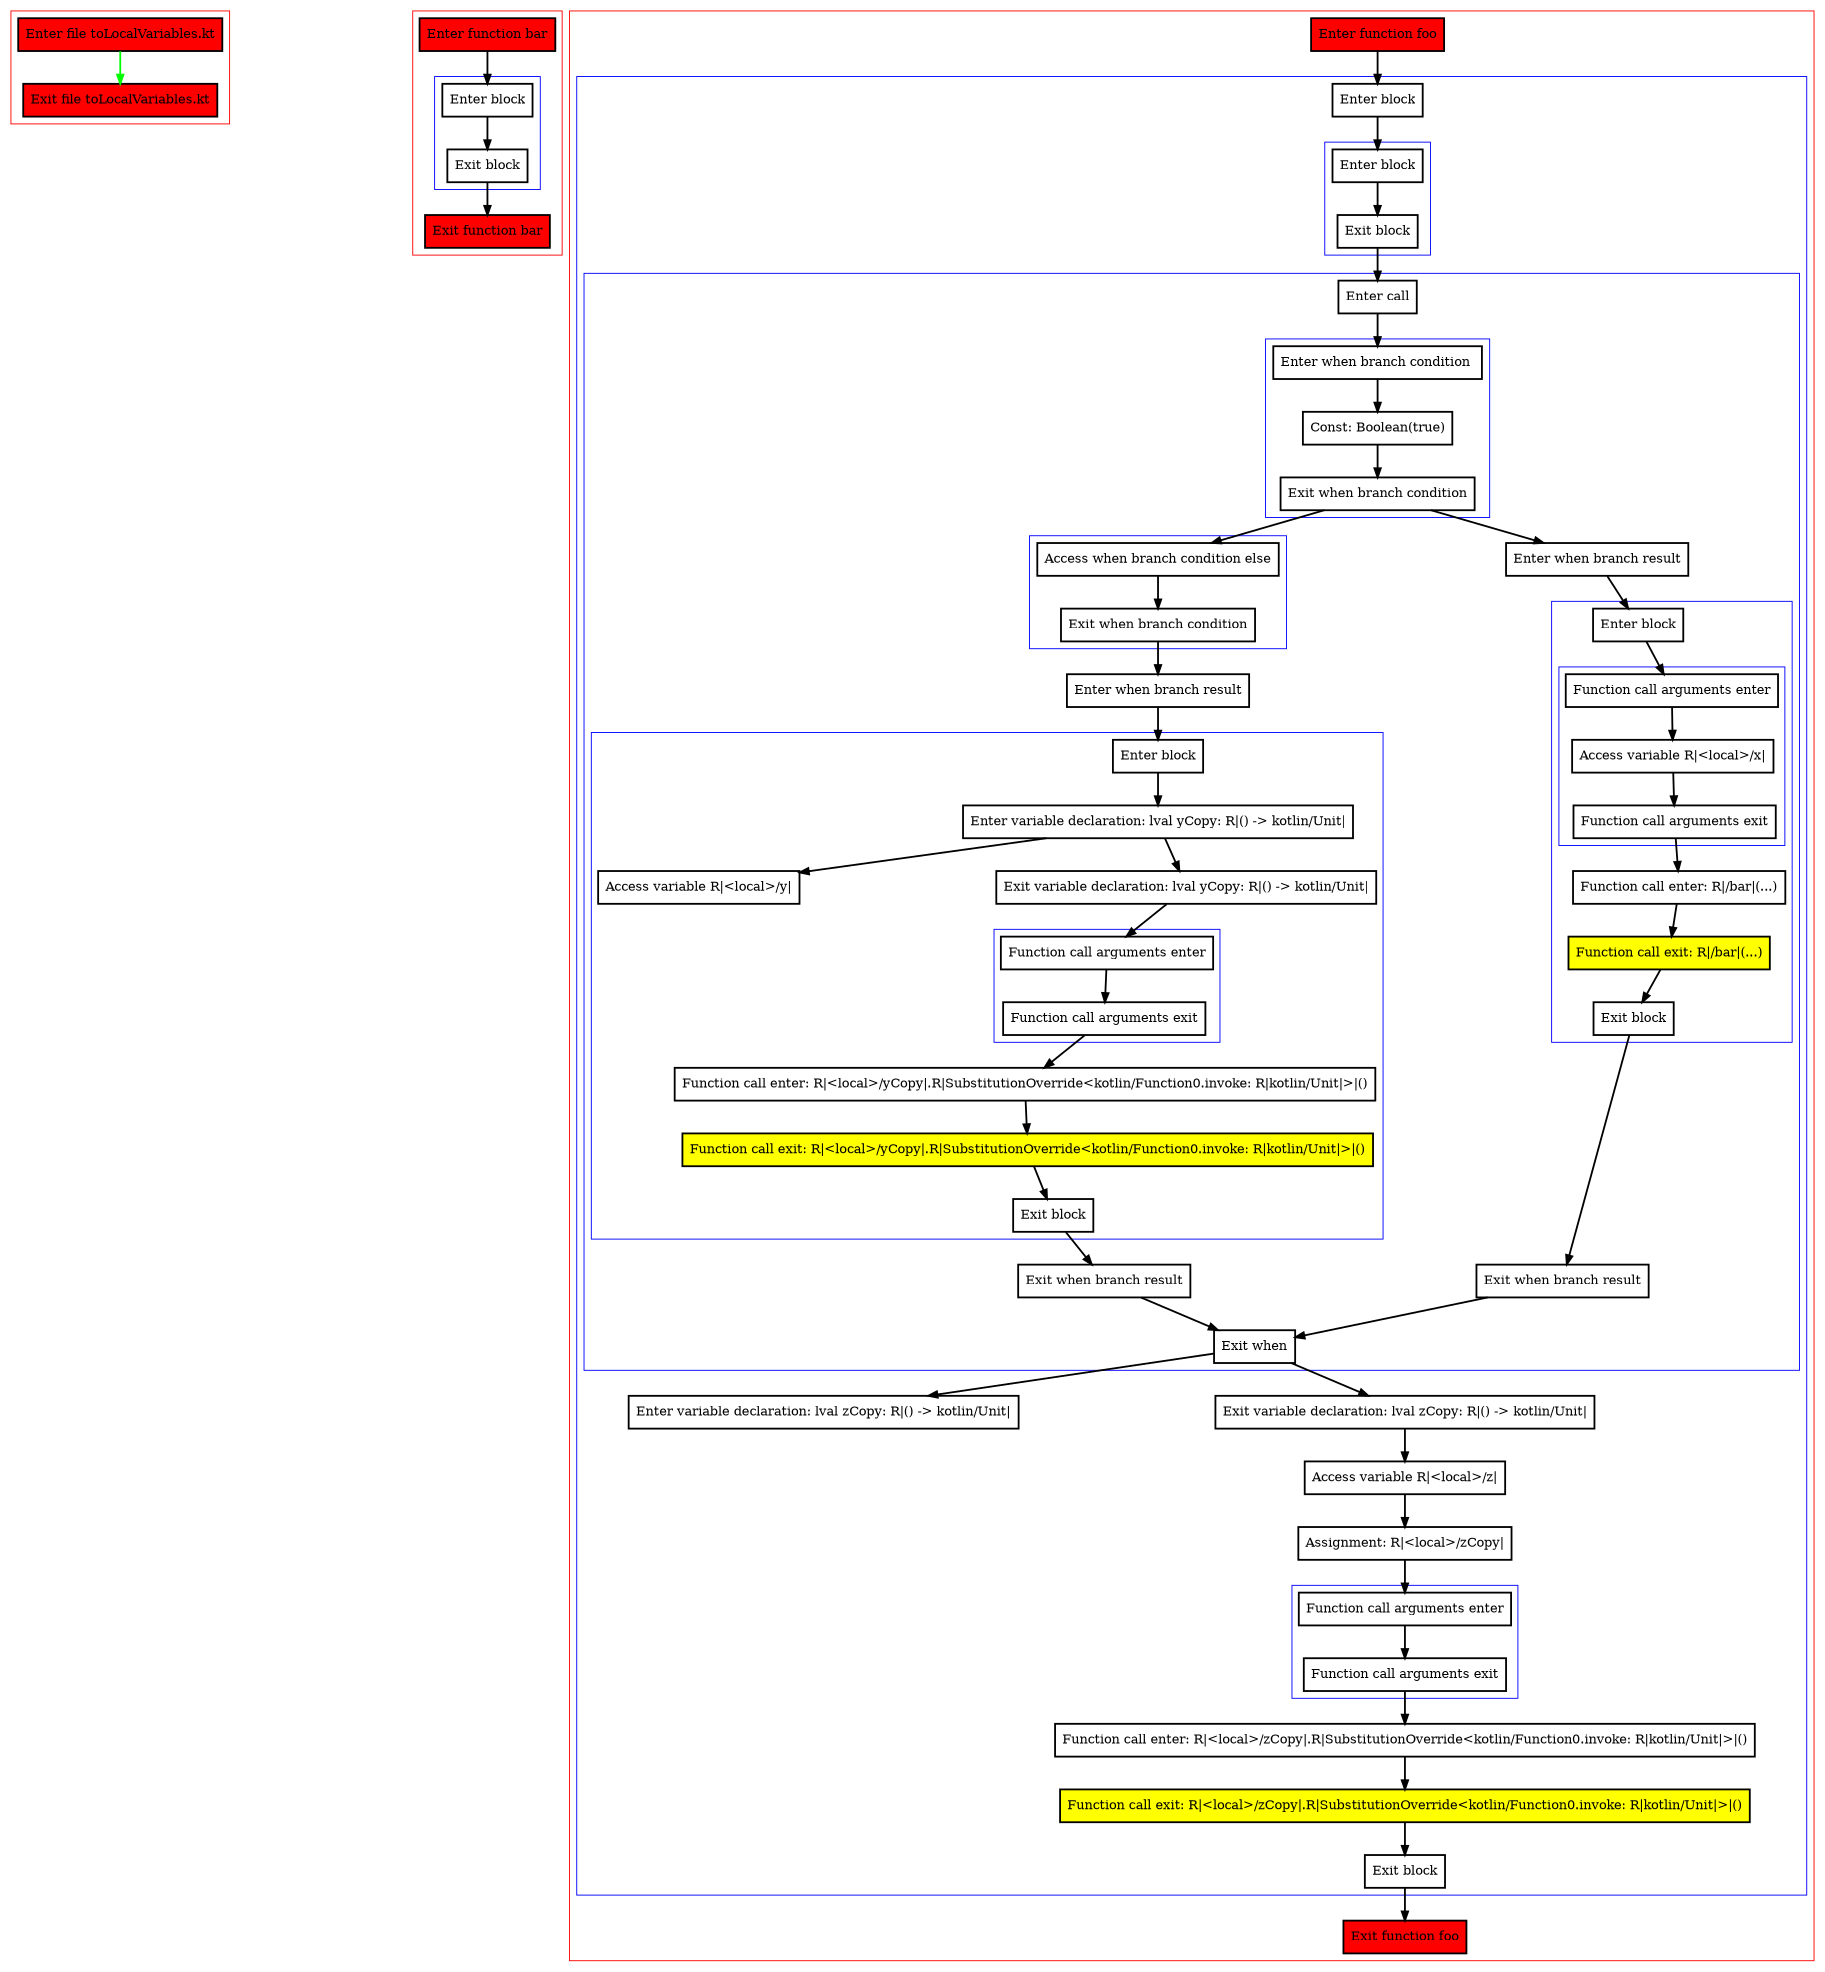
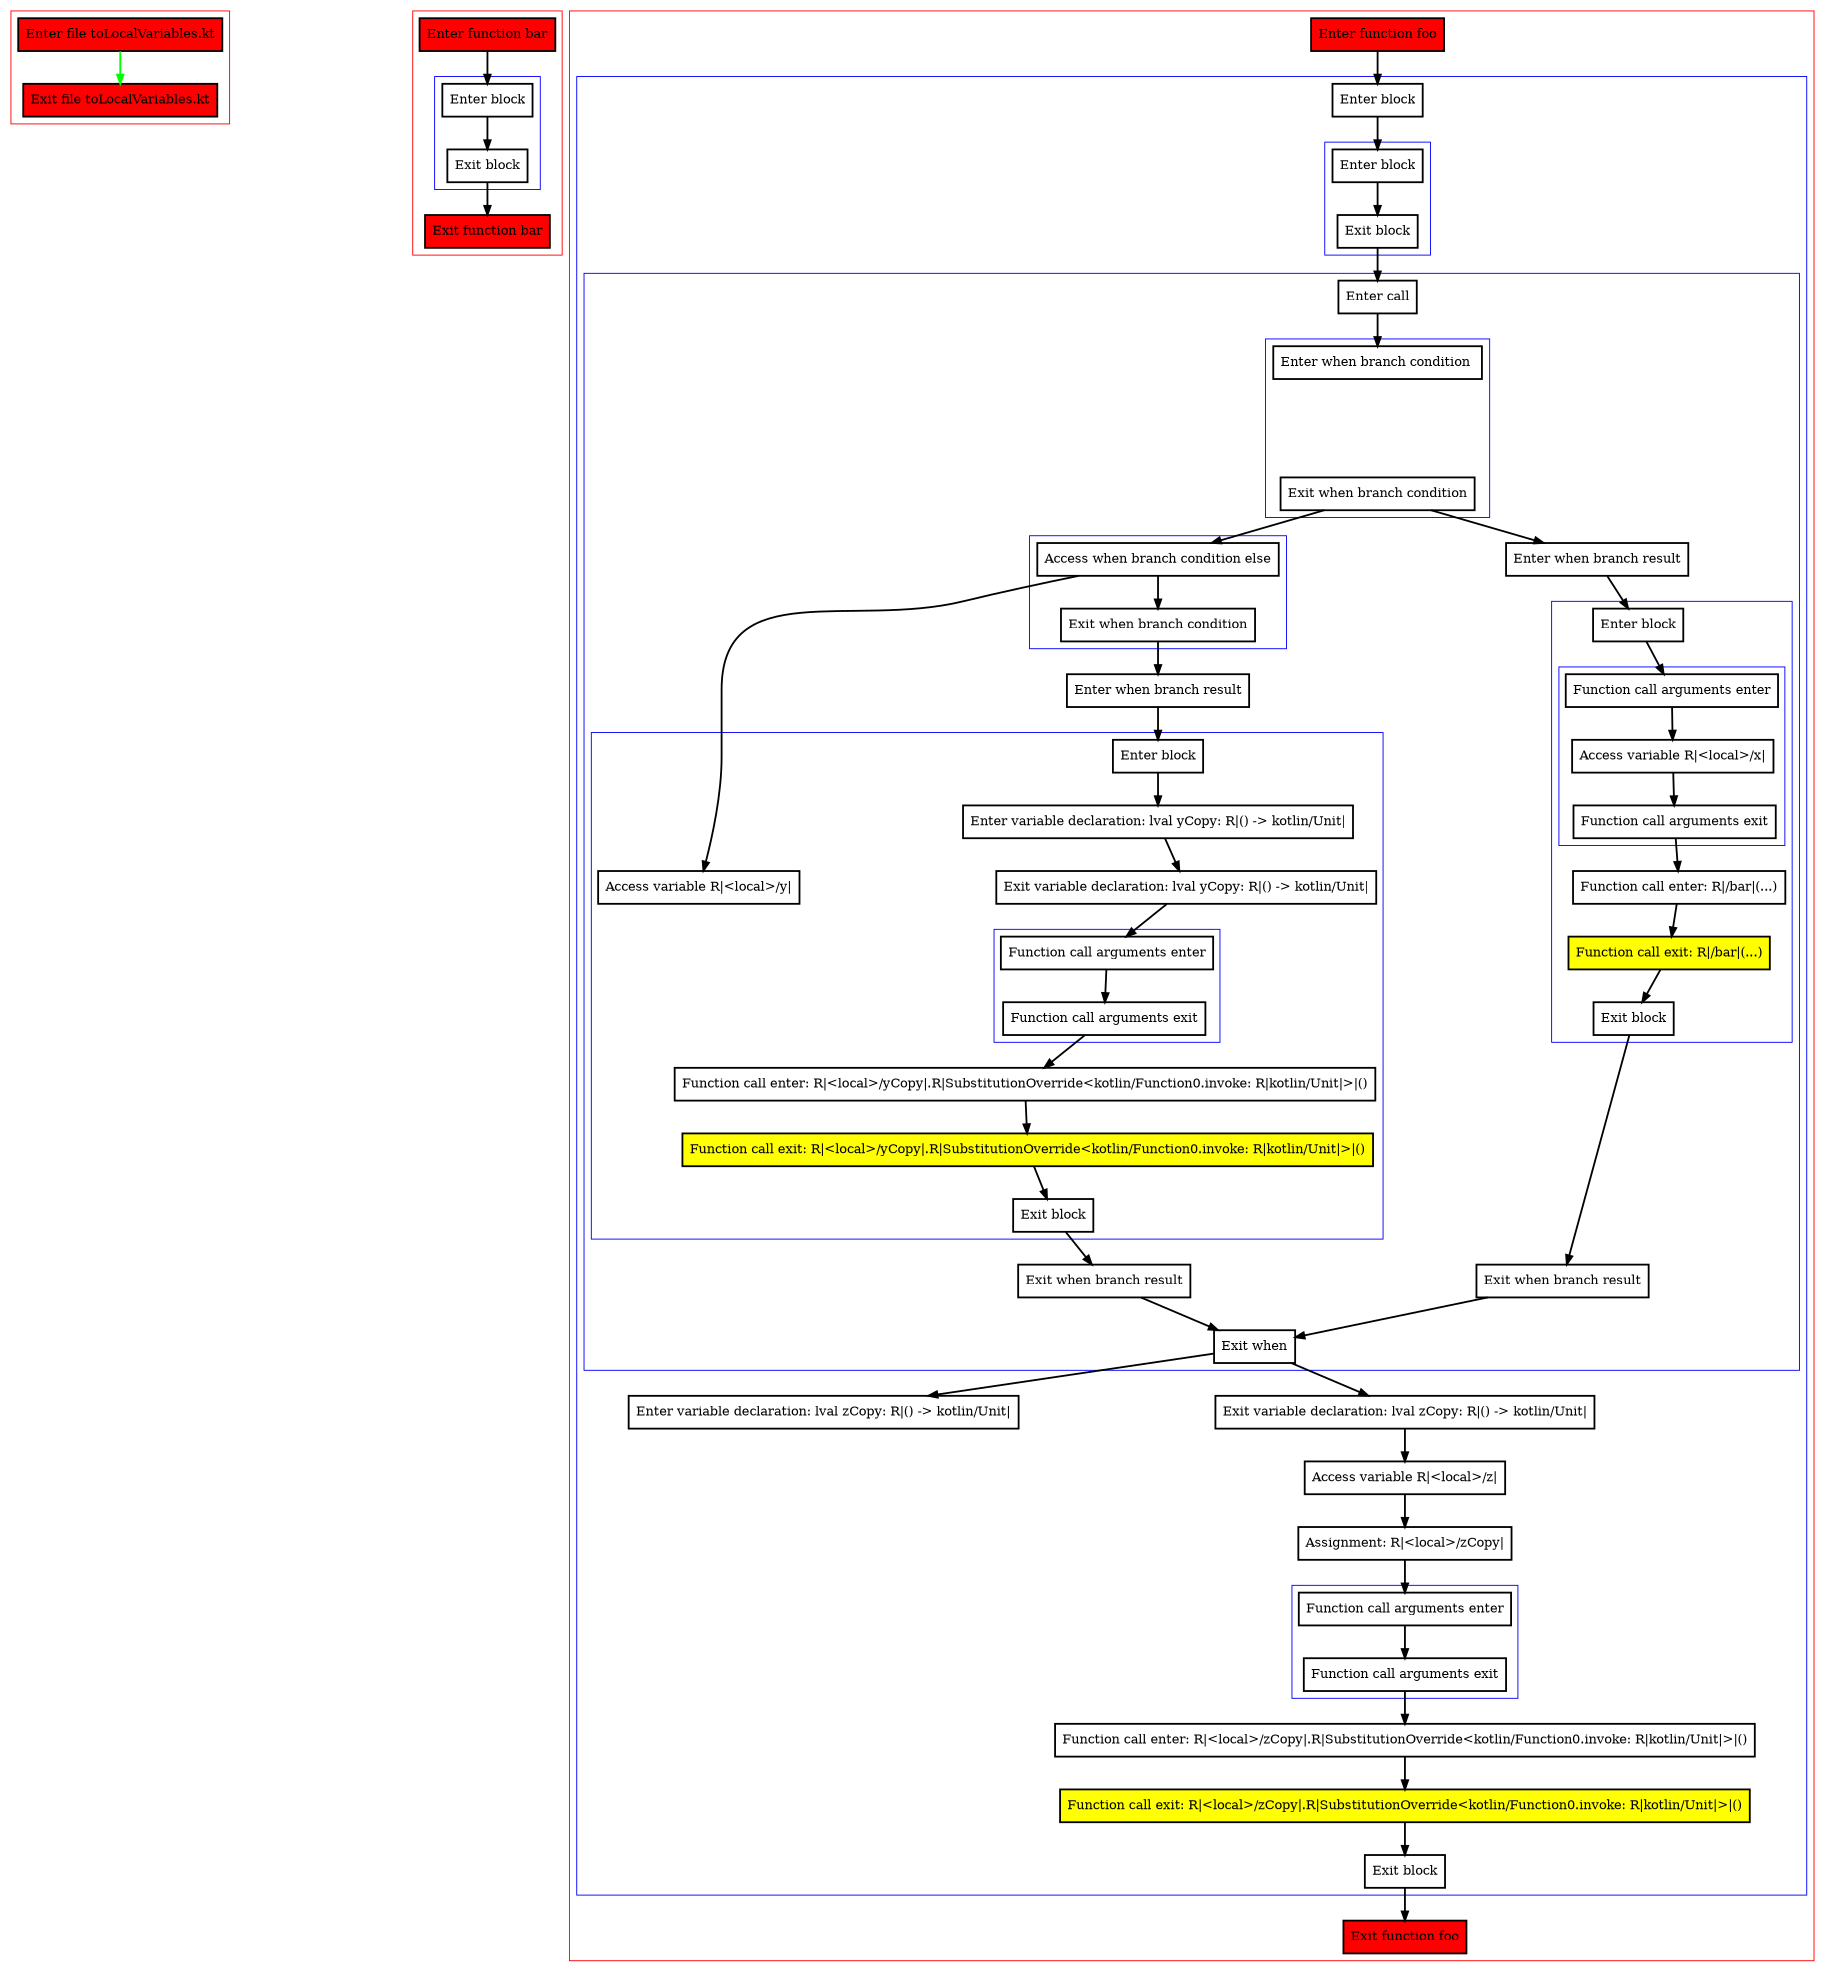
node "Const: Boolean(true)": removed
edge "Enter variable declaration: lval yCopy: R|() -> kotlin/Unit|" -> "Access variable R|<local>/y|": now "Access when branch condition else" -> "Access variable R|<local>/y|"
